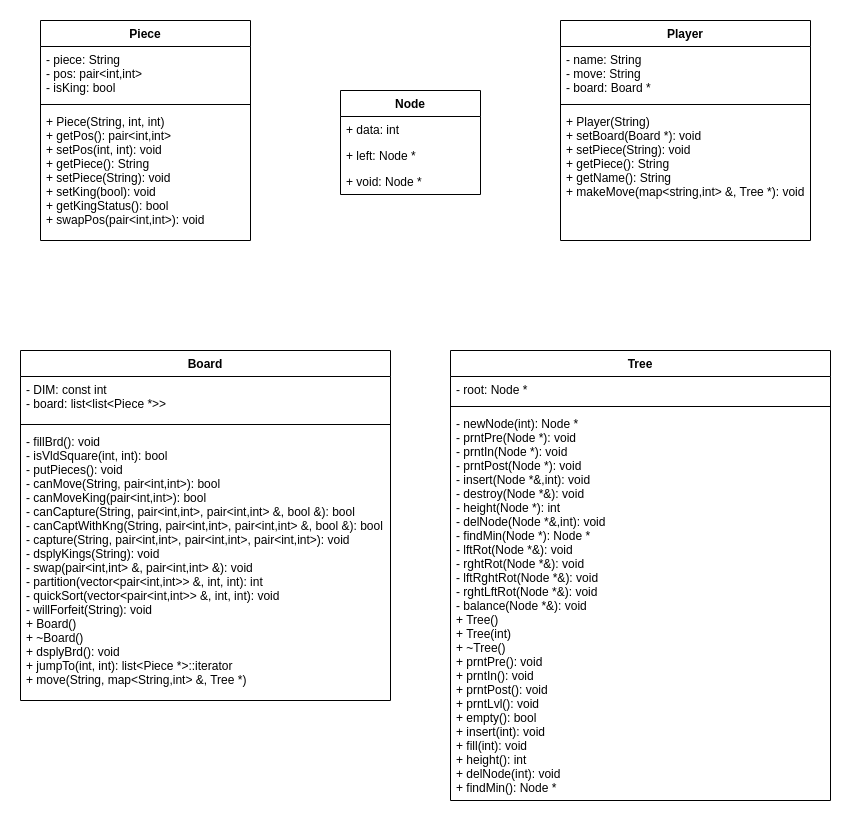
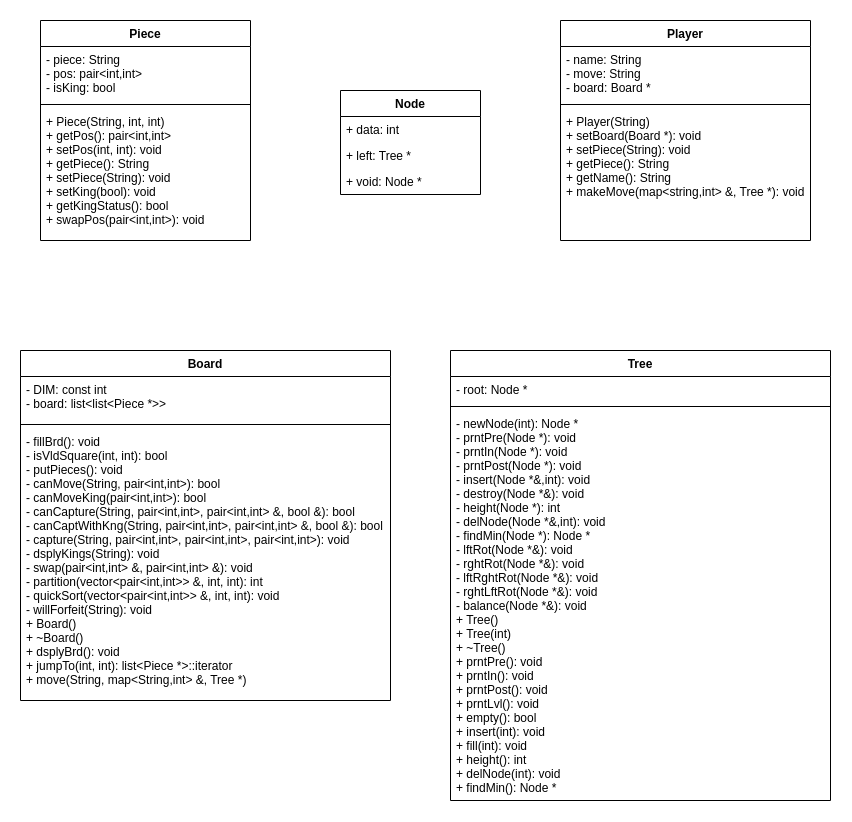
node "+ left: Node *": label "+ left: Node *" -> "+ left: Tree *"
